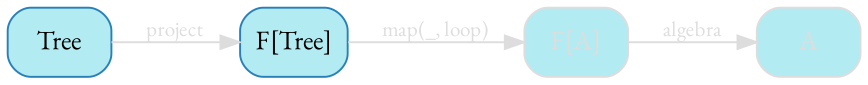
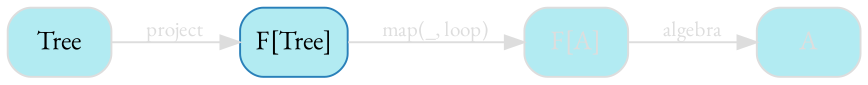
node "Tree": color #2980b9 -> #dddddd
